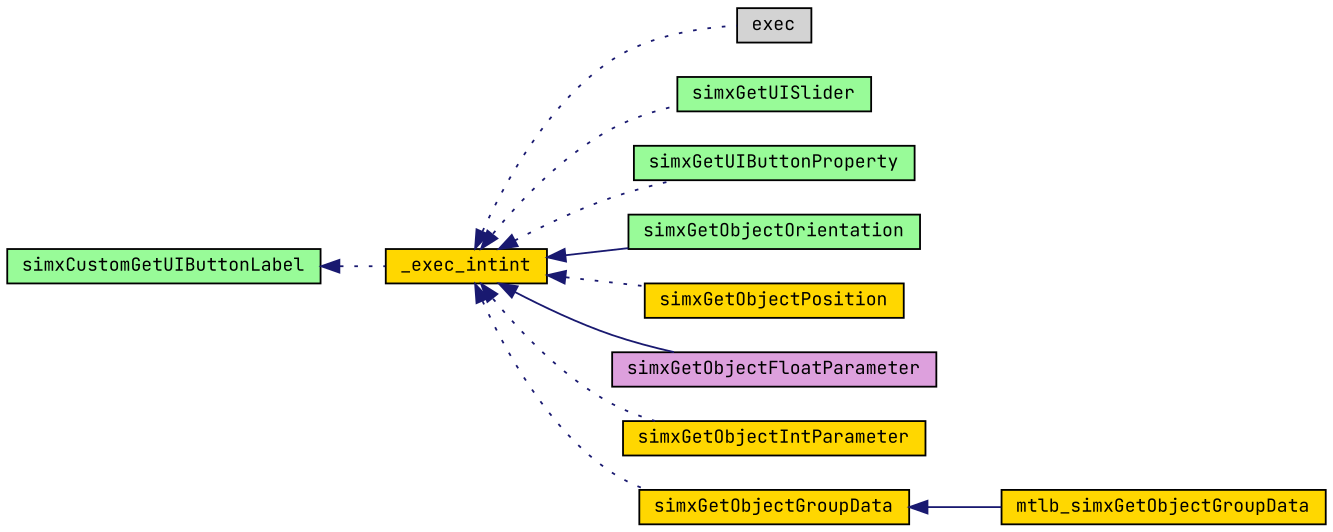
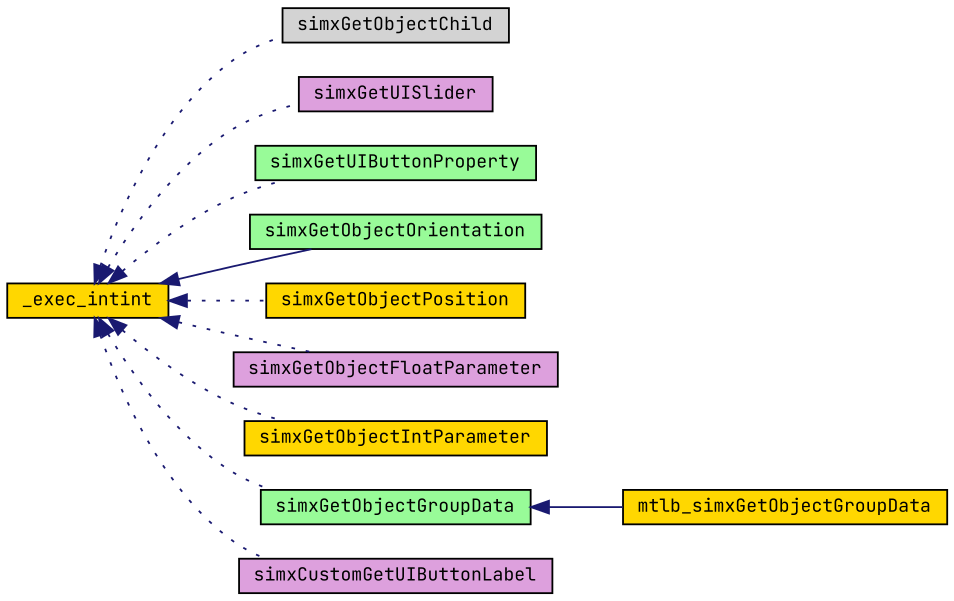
node "exec": label "exec" -> "simxGetObjectChild"
node "simxGetUISlider": fillcolor palegreen -> plum
node "simxCustomGetUIButtonLabel": fillcolor palegreen -> plum
edge "_exec_intint" -> "simxCustomGetUIButtonLabel": reversed
edge "simxGetObjectFloatParameter" -> "_exec_intint": style solid -> dotted
node "simxGetObjectGroupData": fillcolor gold -> palegreen
